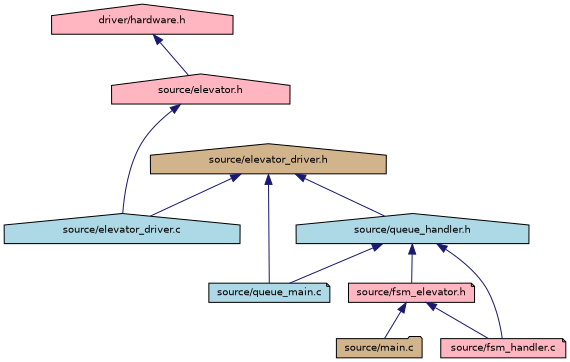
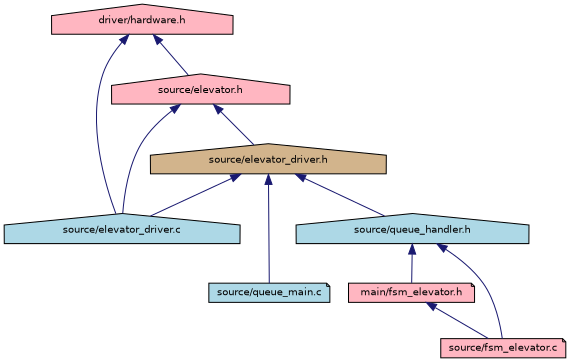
edge "source/elevator_driver.c" -> "driver/hardware.h": added
edge "source/elevator_driver.h" -> "source/elevator.h": added
edge "source/queue_main.c" -> "source/queue_handler.h": removed
node "source/fsm_elevator.h": label "source/fsm_elevator.h" -> "main/fsm_elevator.h"
node "source/main.c": removed
node "source/fsm_handler.c": label "source/fsm_handler.c" -> "source/fsm_elevator.c"
